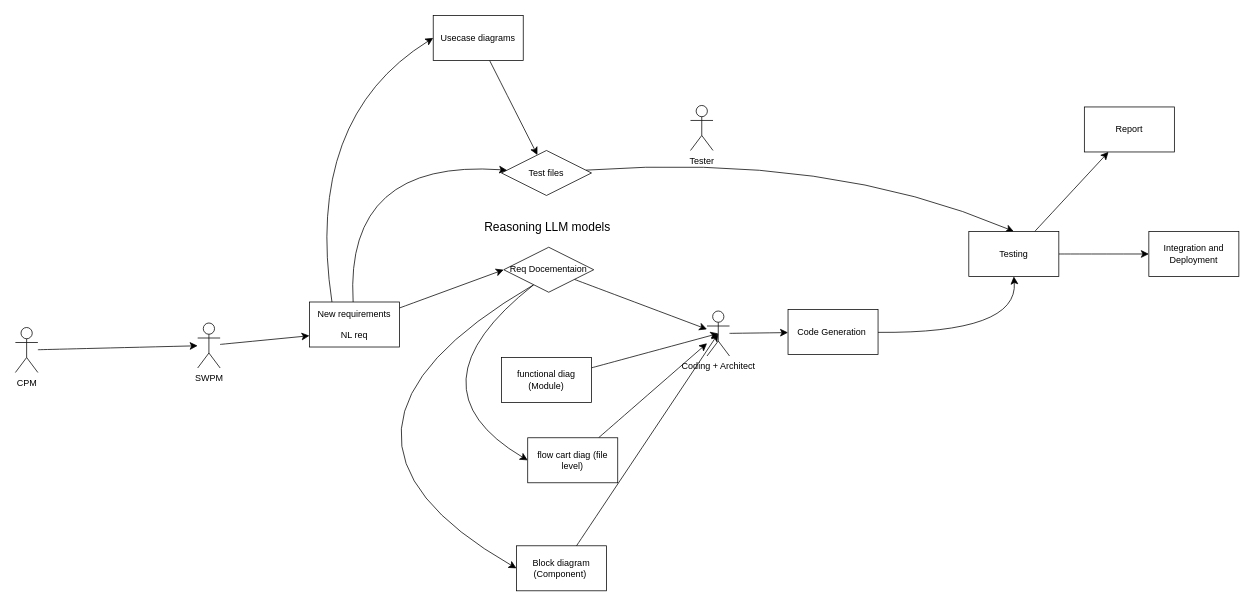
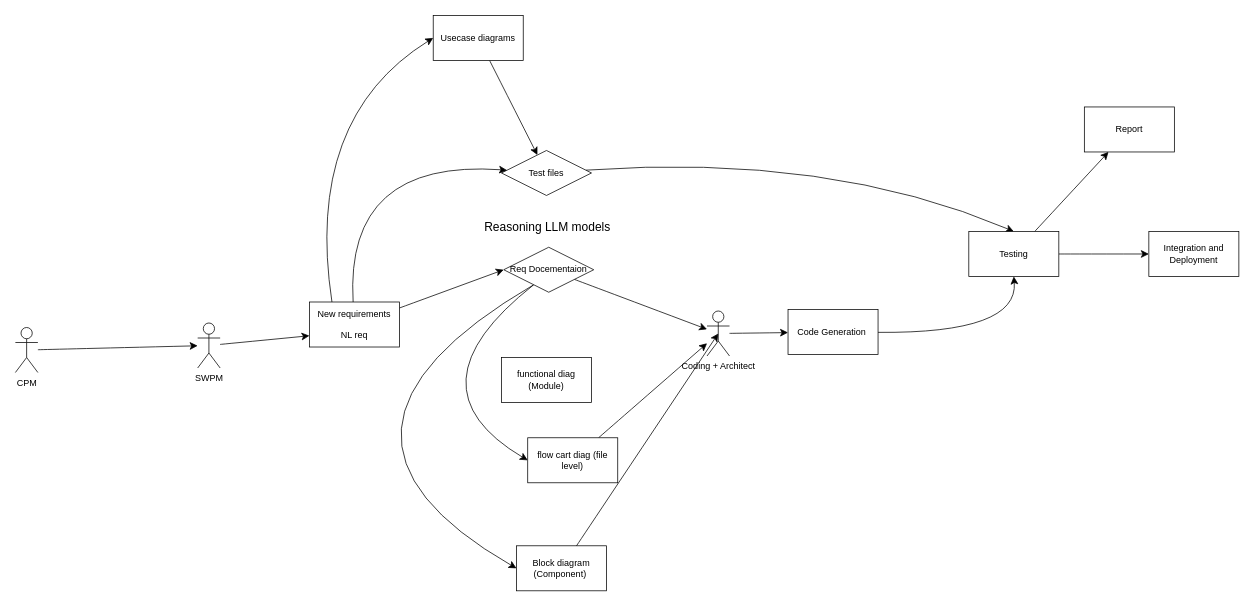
node "Tester": removed
edge "functional diag (Module)" -> "Coding + Architect": removed
